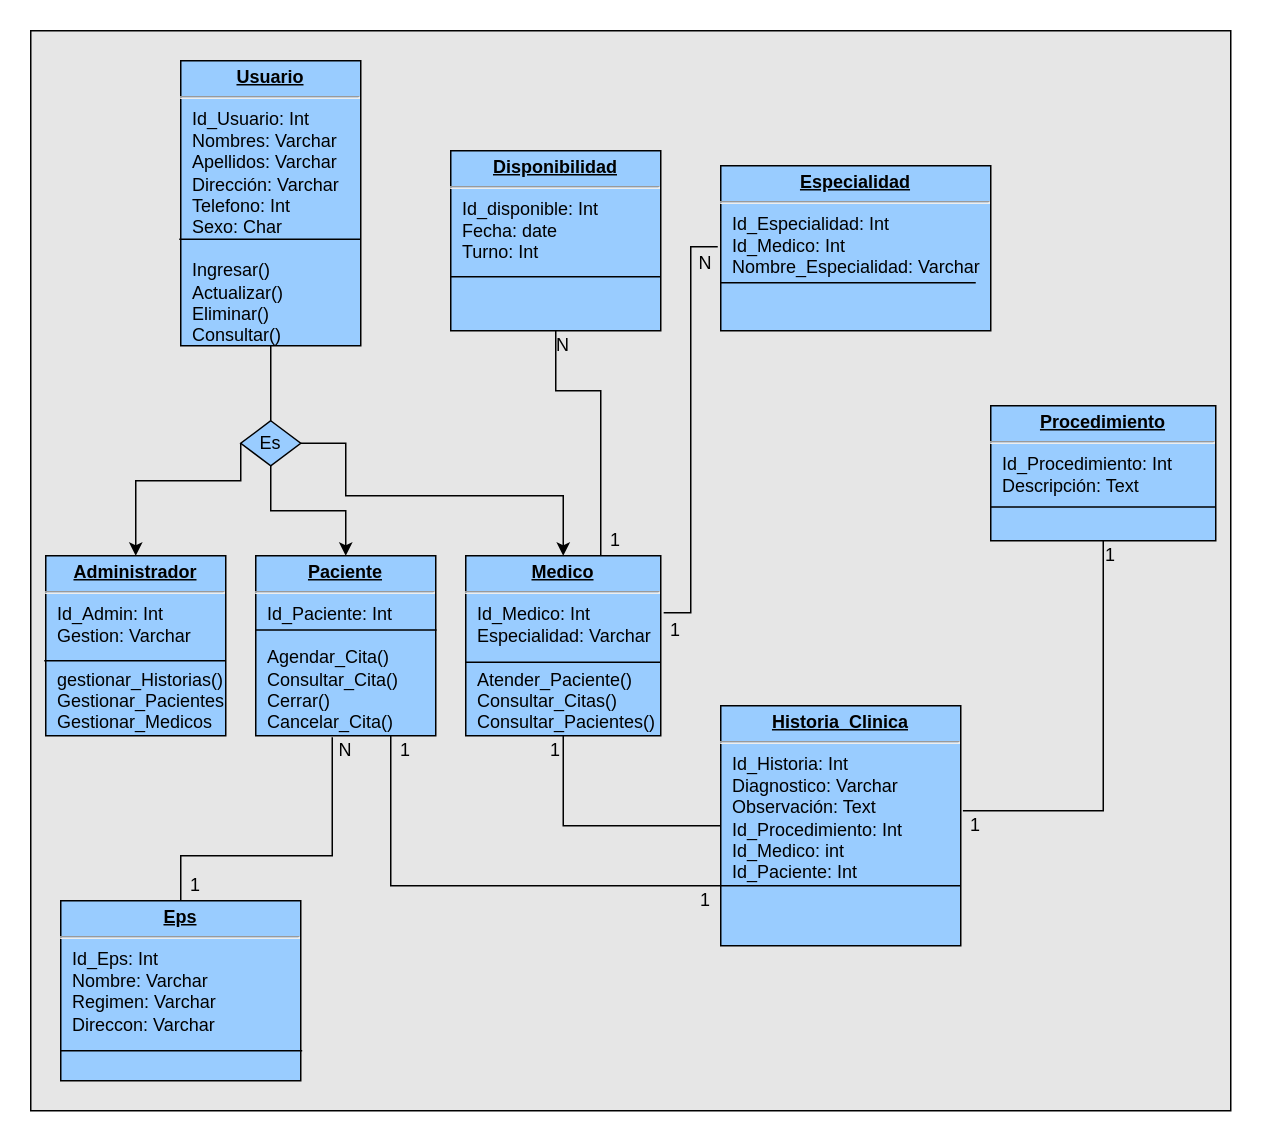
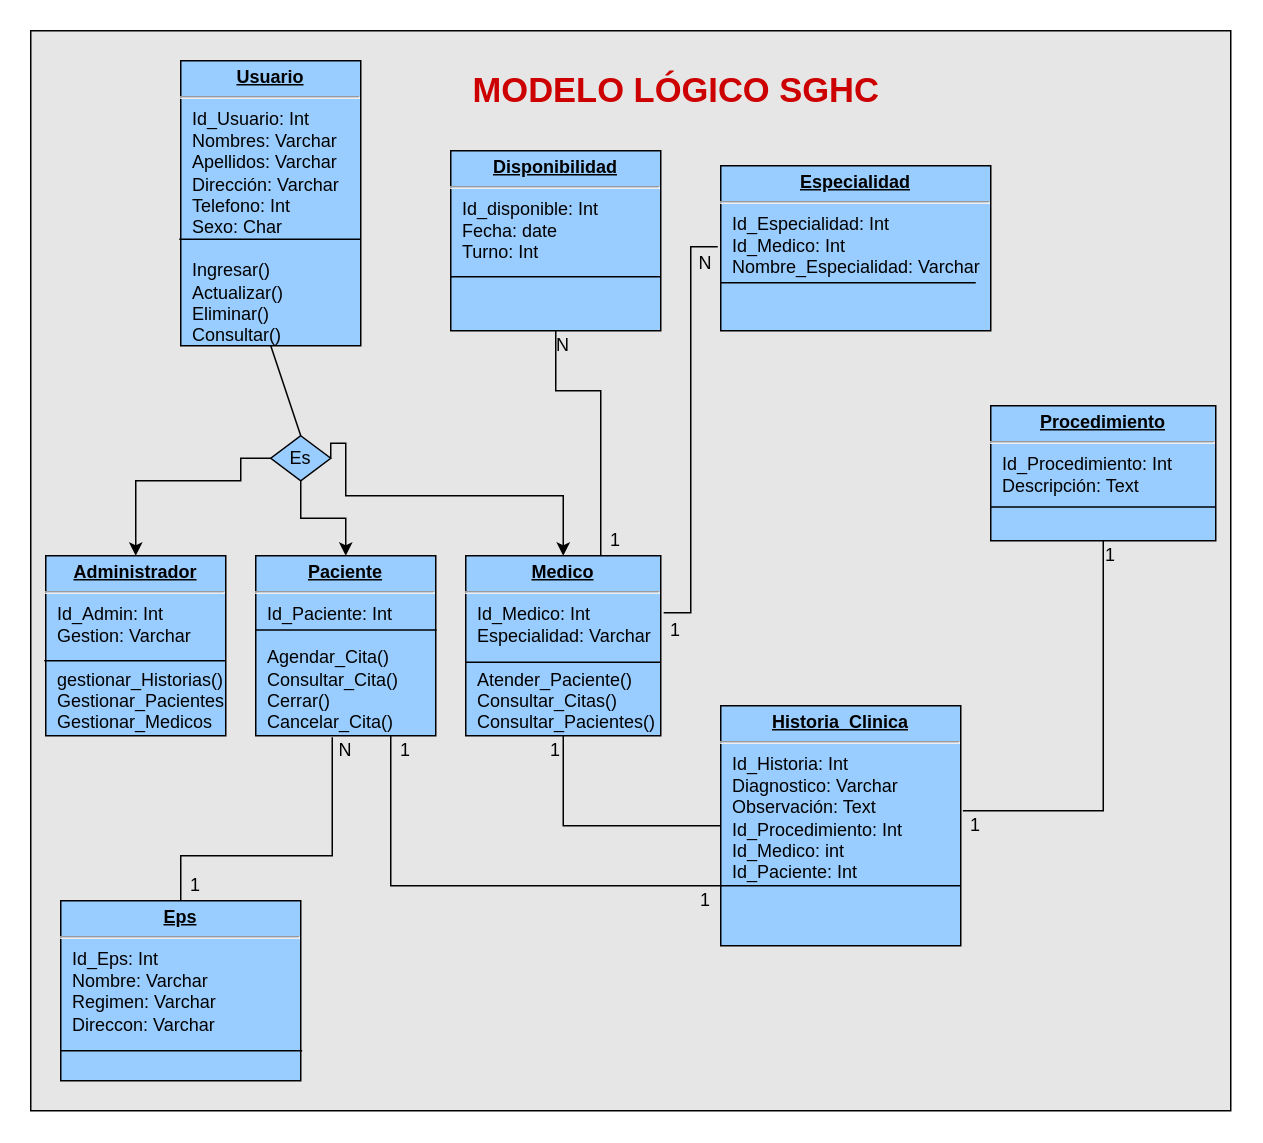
node "MODELO LÓGICO SGHC": added
node "Es": moved (271, 443) -> (301, 458)
